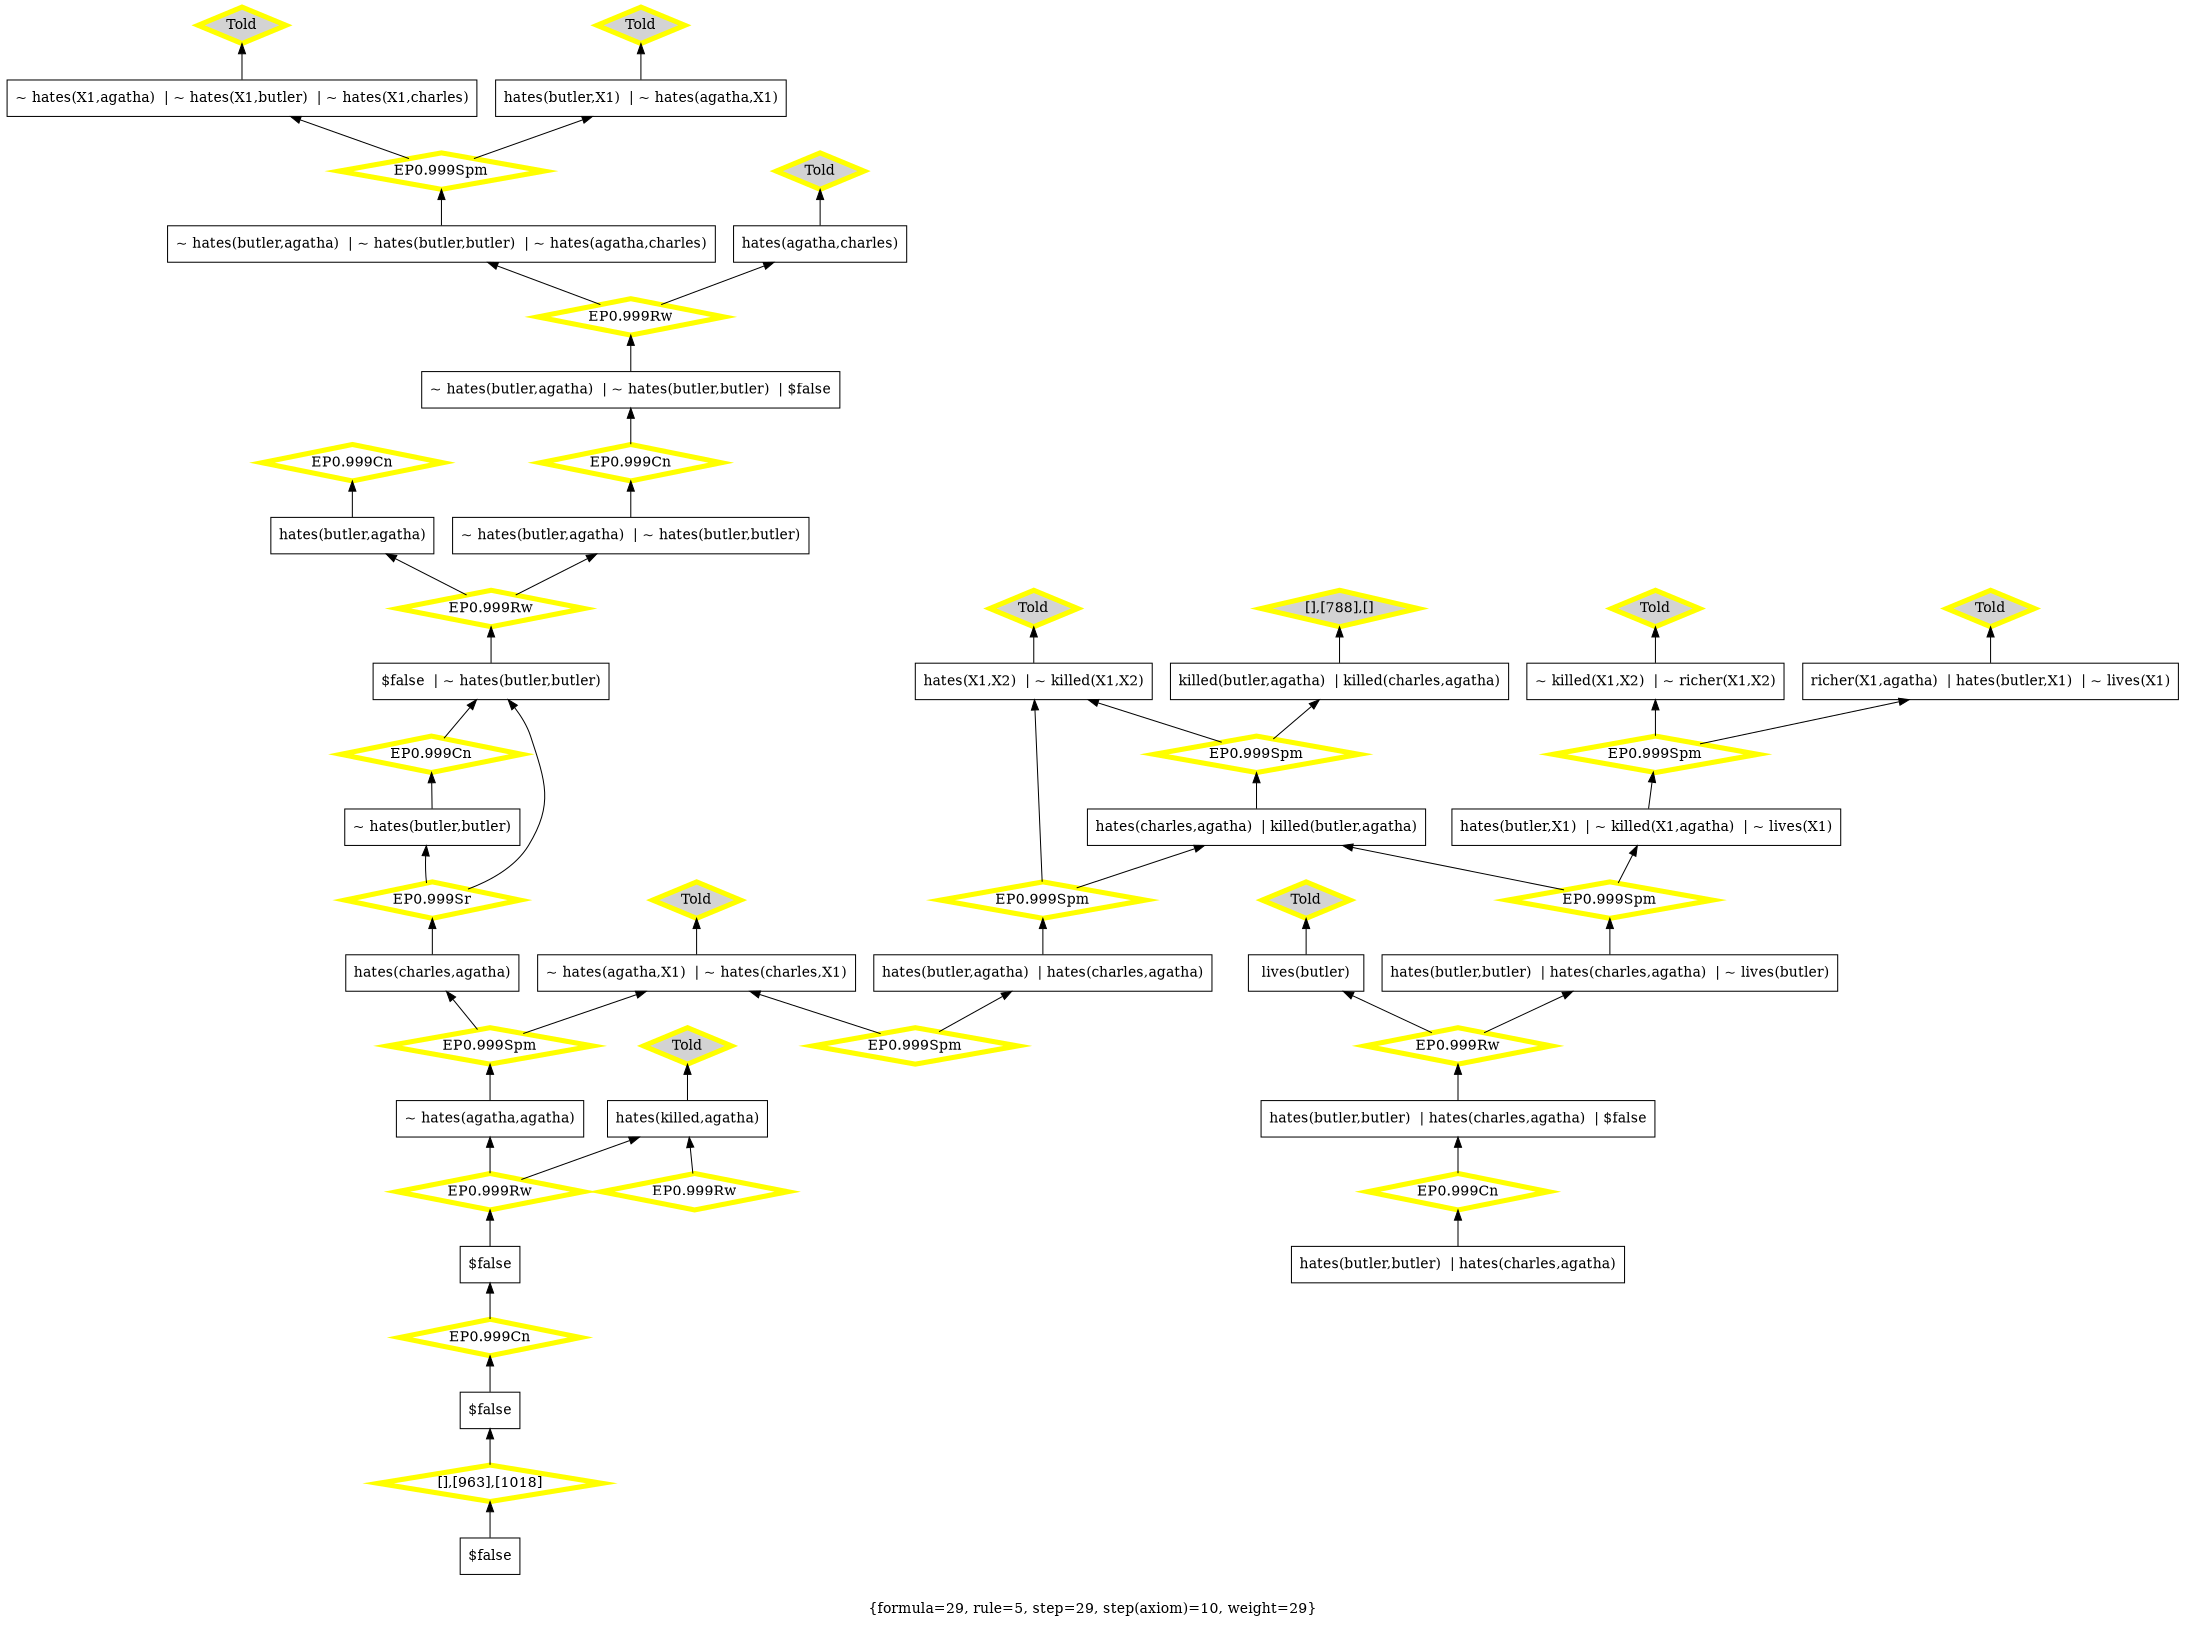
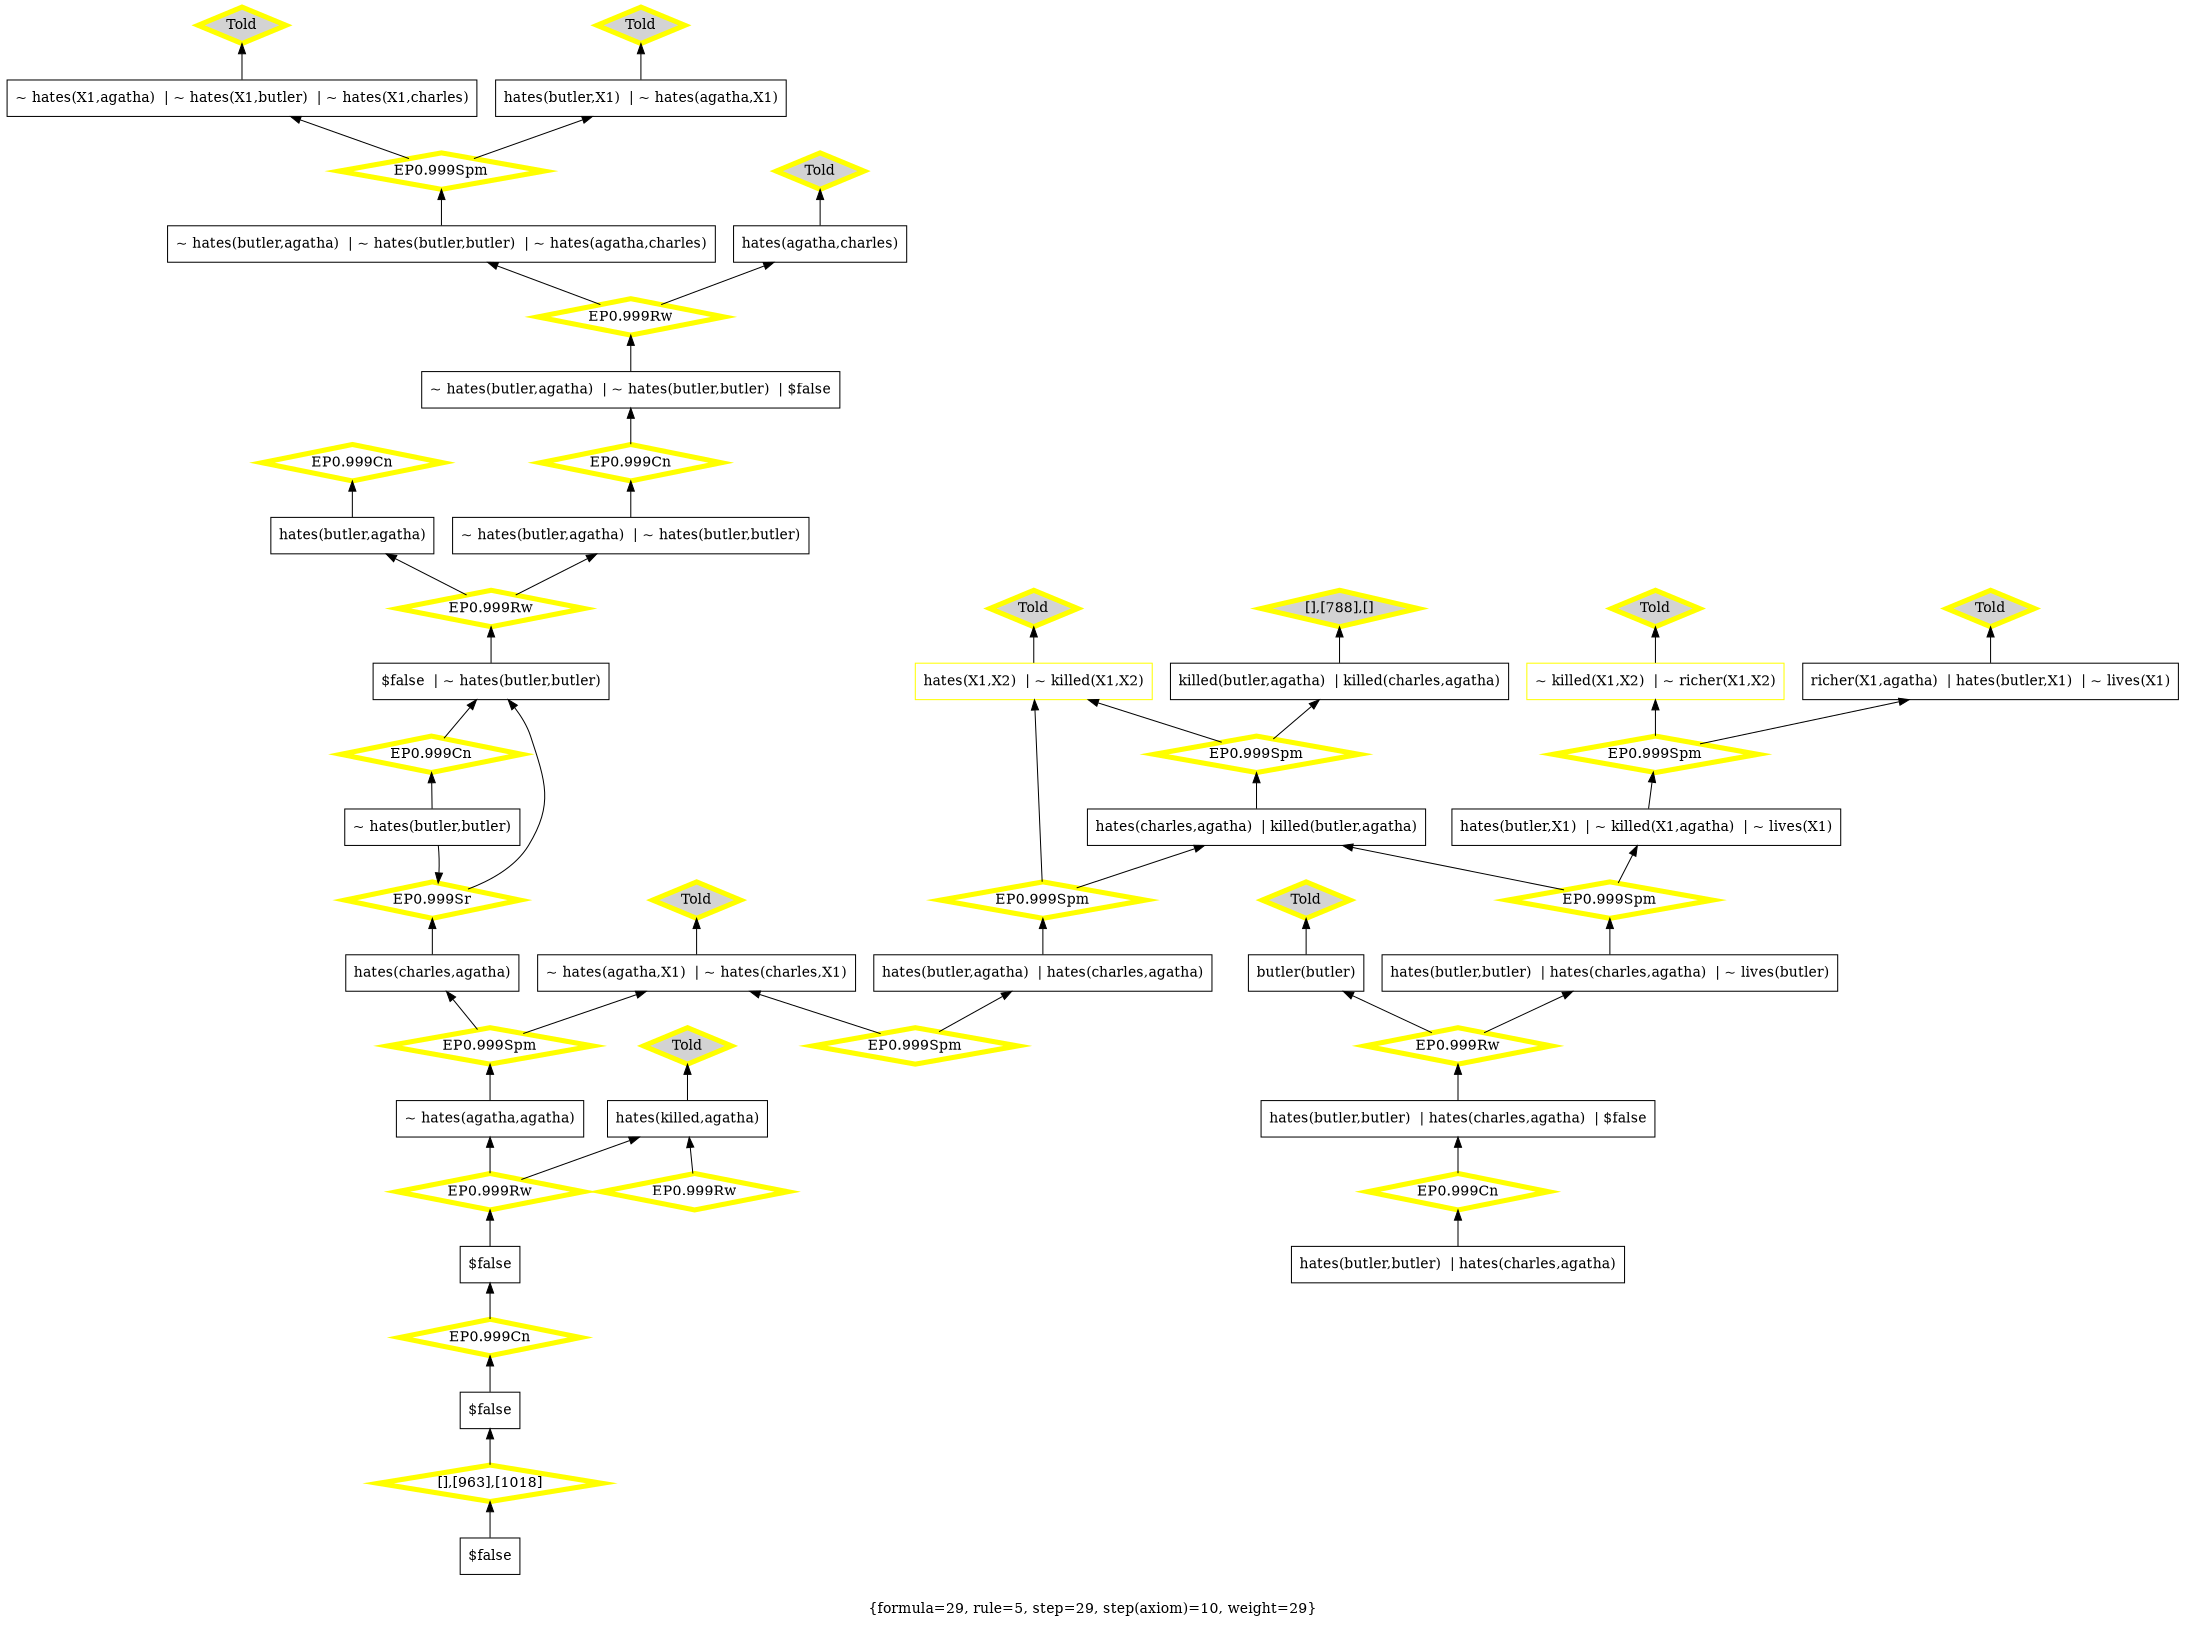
node "hates(X1,X2)  | ~ killed(X1,X2)": color black -> yellow
node "~ killed(X1,X2)  | ~ richer(X1,X2)": color black -> yellow
edge "EP0.999Sr" -> "~ hates(butler,butler)": reversed
node "lives(butler)": label "lives(butler)" -> "butler(butler)"
